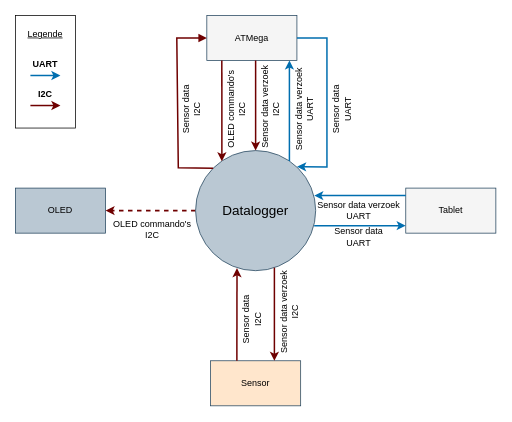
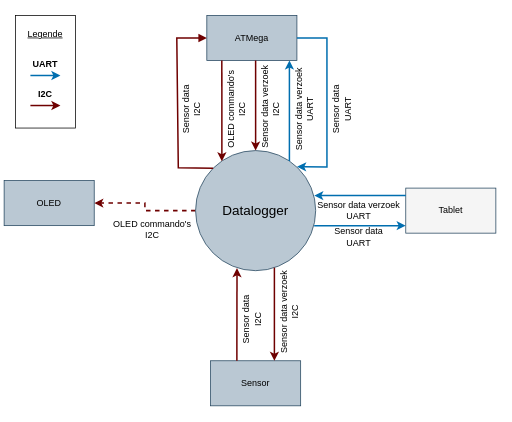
node "ATMega": fillcolor #f5f5f5 -> #bac8d3
node "OLED": moved (60, 210) -> (49, 203)
node "Sensor": fillcolor #ffe6cc -> #bac8d3
